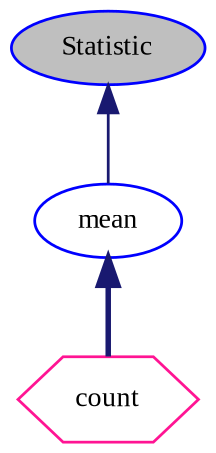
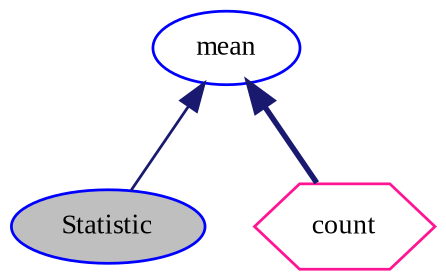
edge "mean" -> "Statistic": reversed
